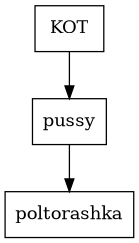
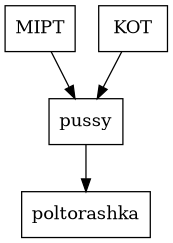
node "MIPT": added
